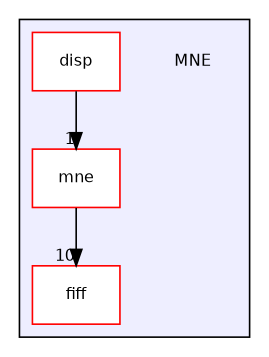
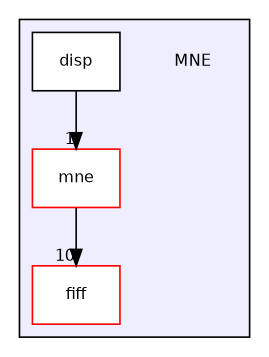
node "disp": color red -> black
